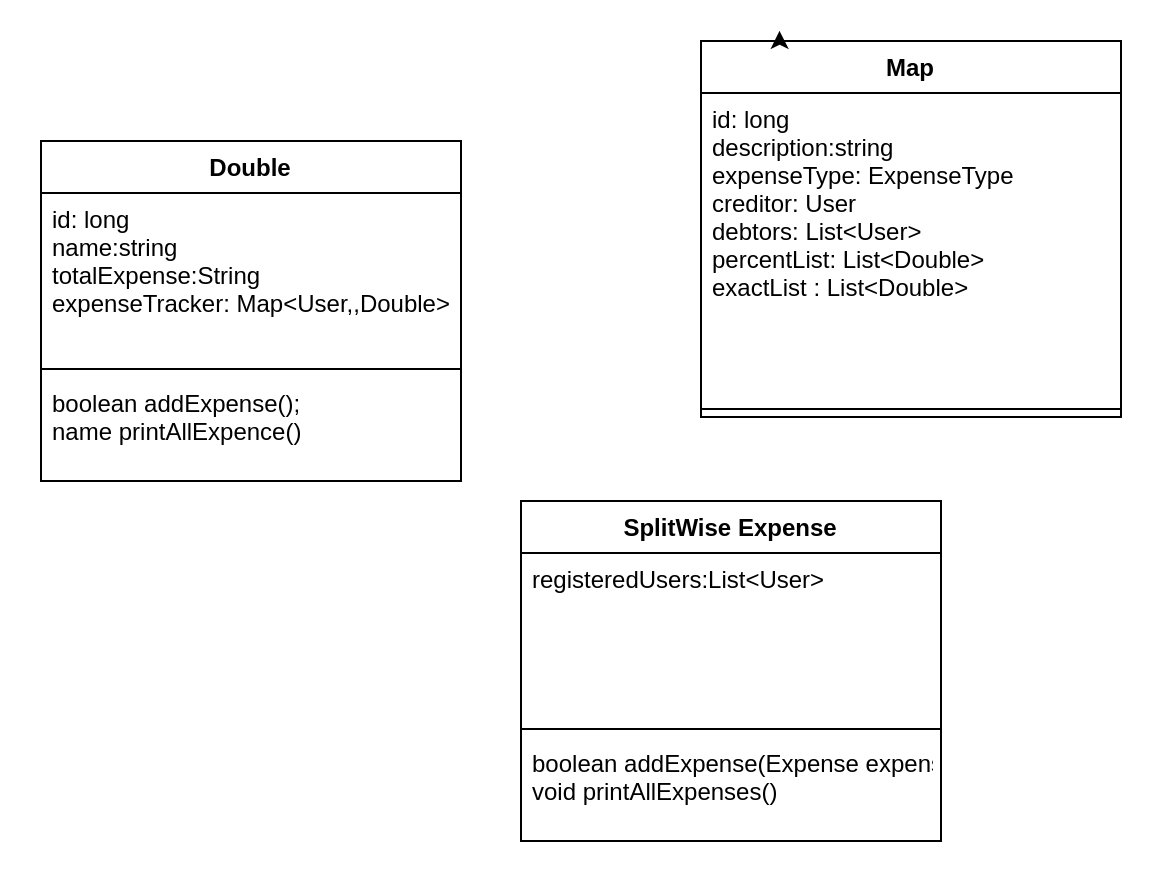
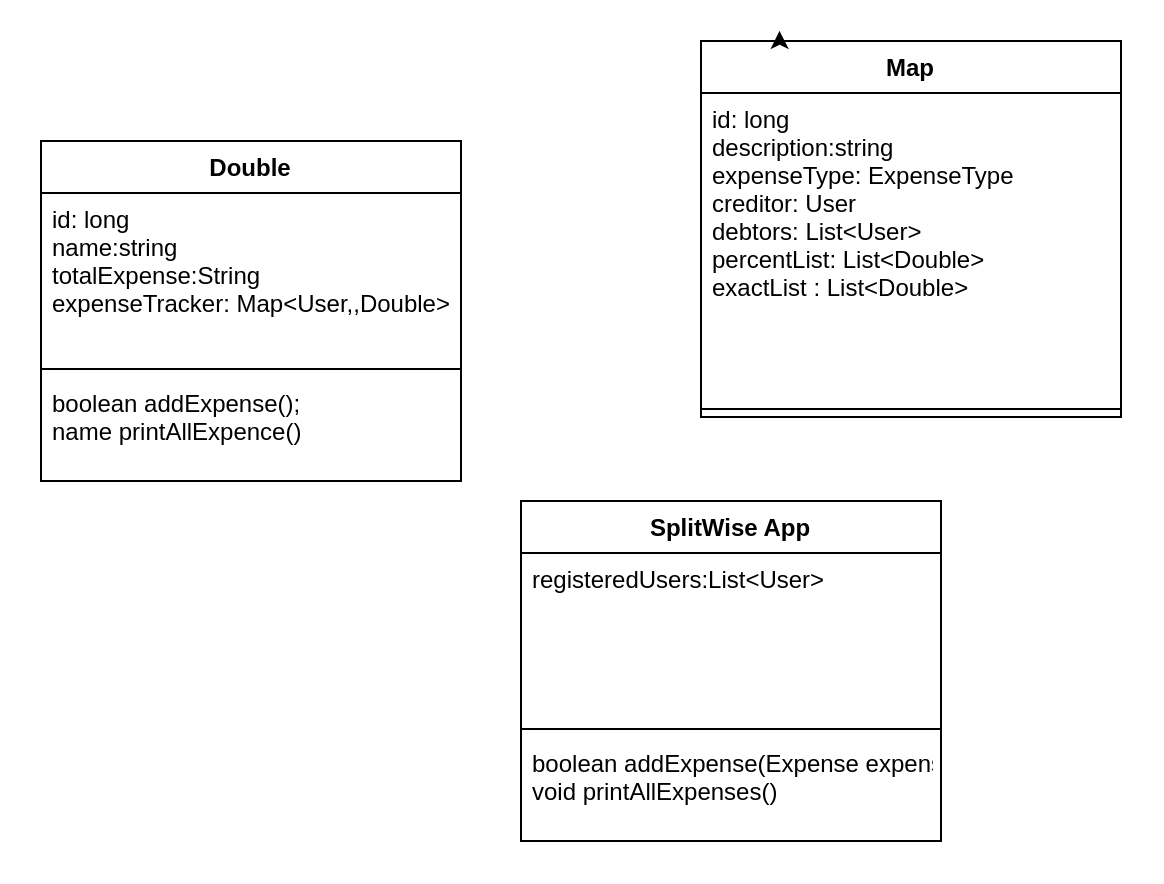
node "SplitWise Expense": label "SplitWise Expense" -> "SplitWise App"
